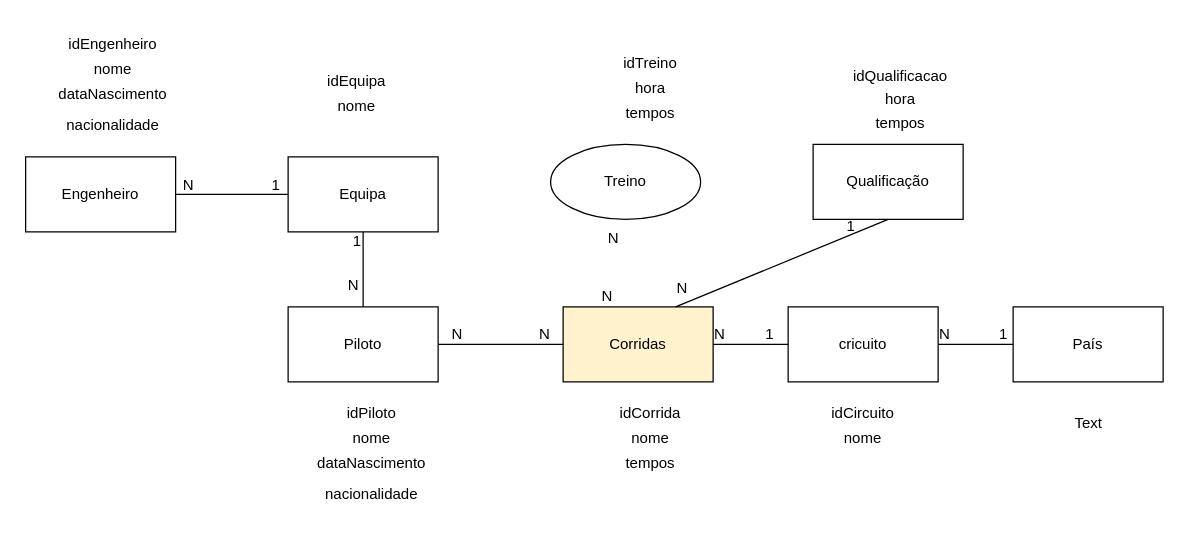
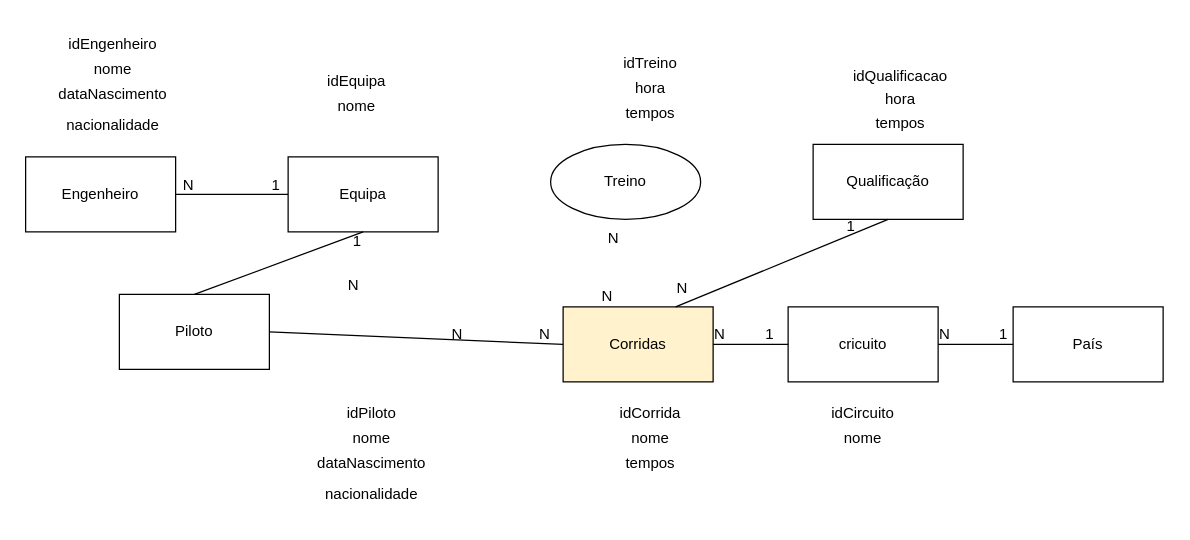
node "Piloto": moved (363, 344) -> (194, 332)
node "Text": removed
